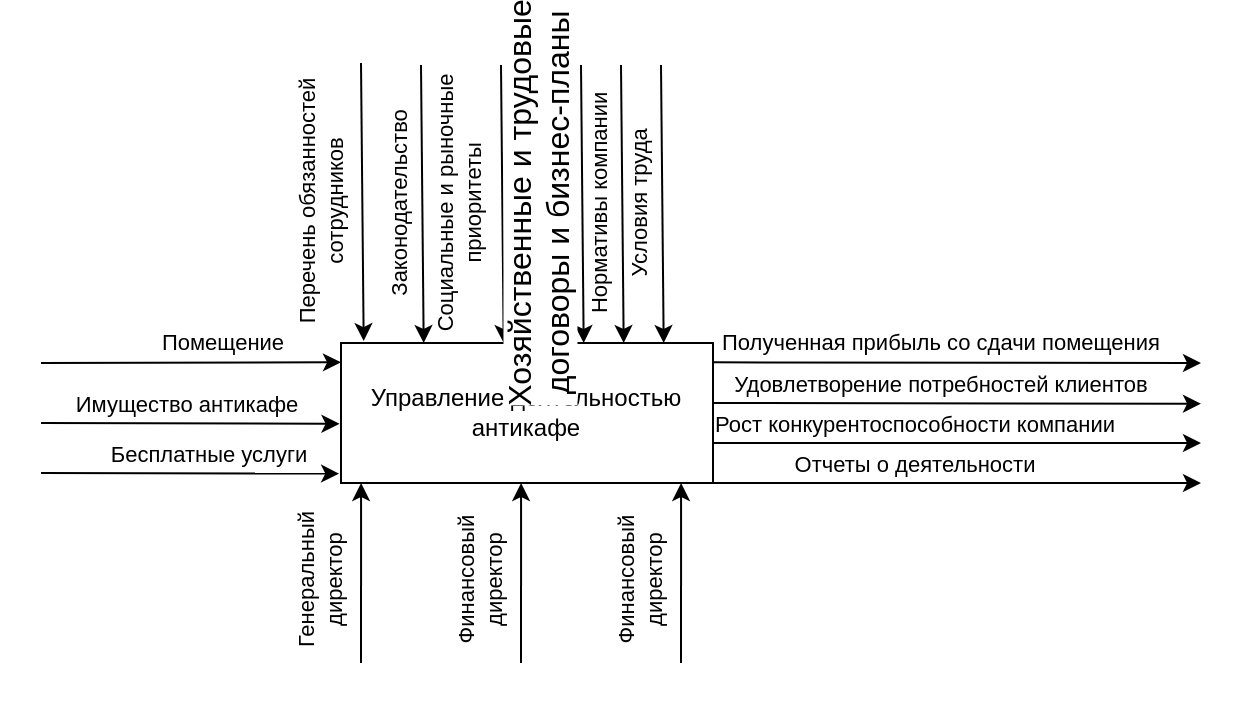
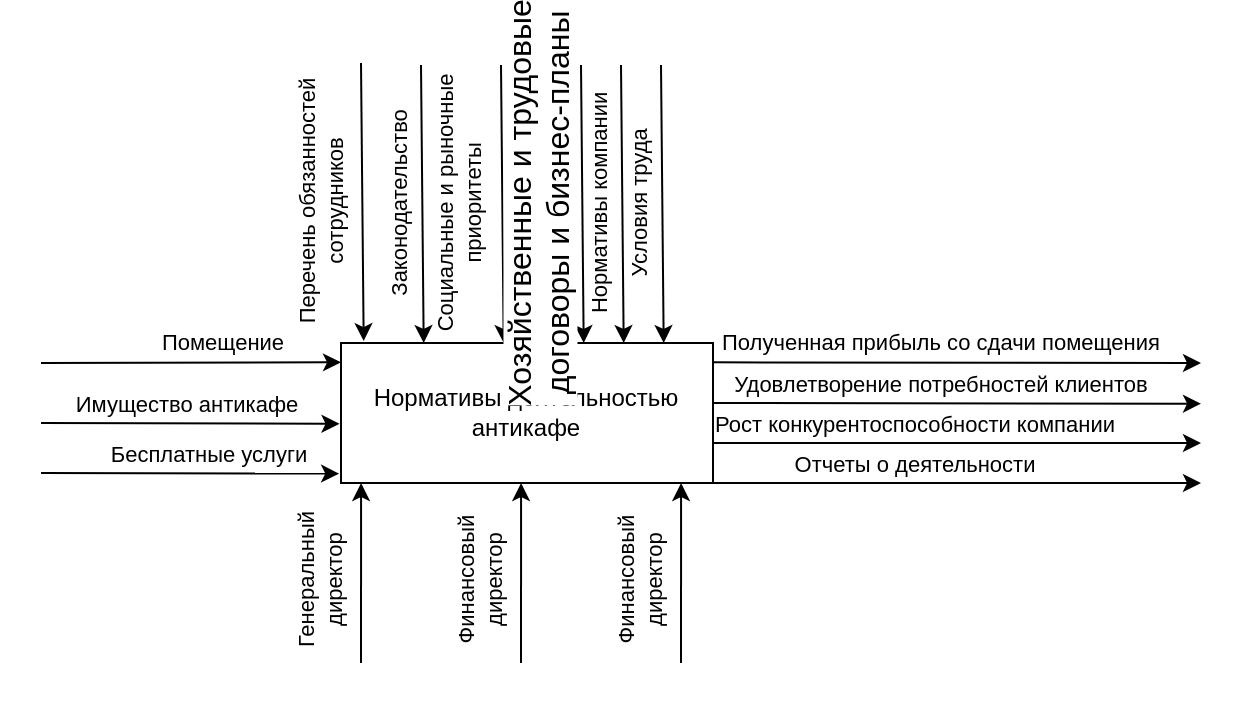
node "Управление деятельностью антикафе": label "Управление деятельностью антикафе" -> "Нормативы деятельностью антикафе"
